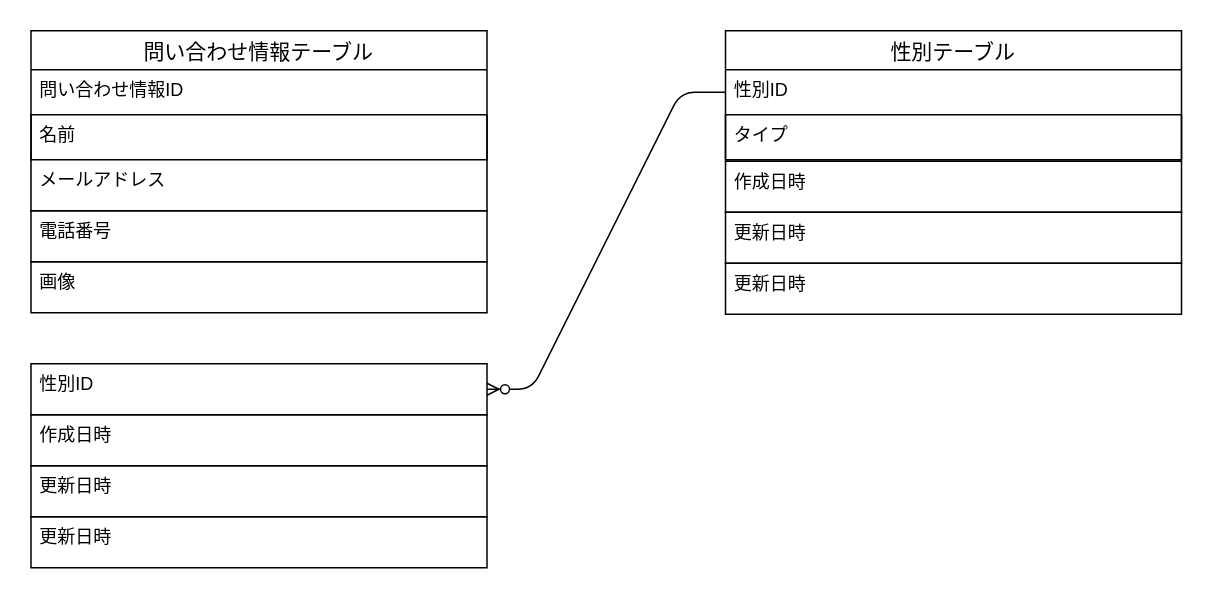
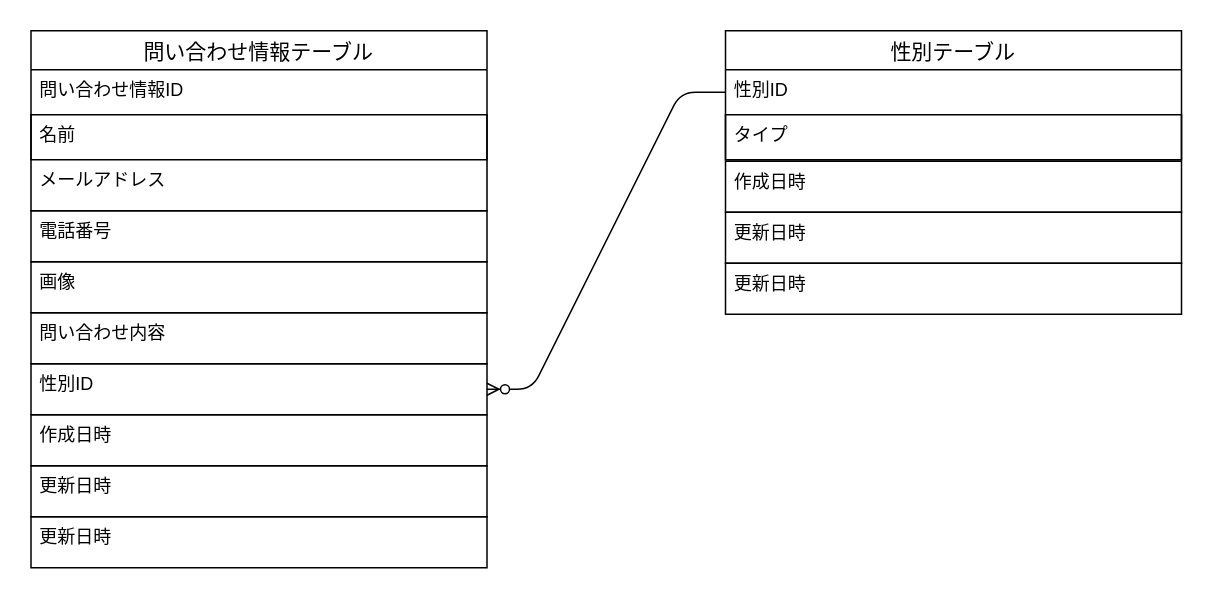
node "問い合わせ内容": added
